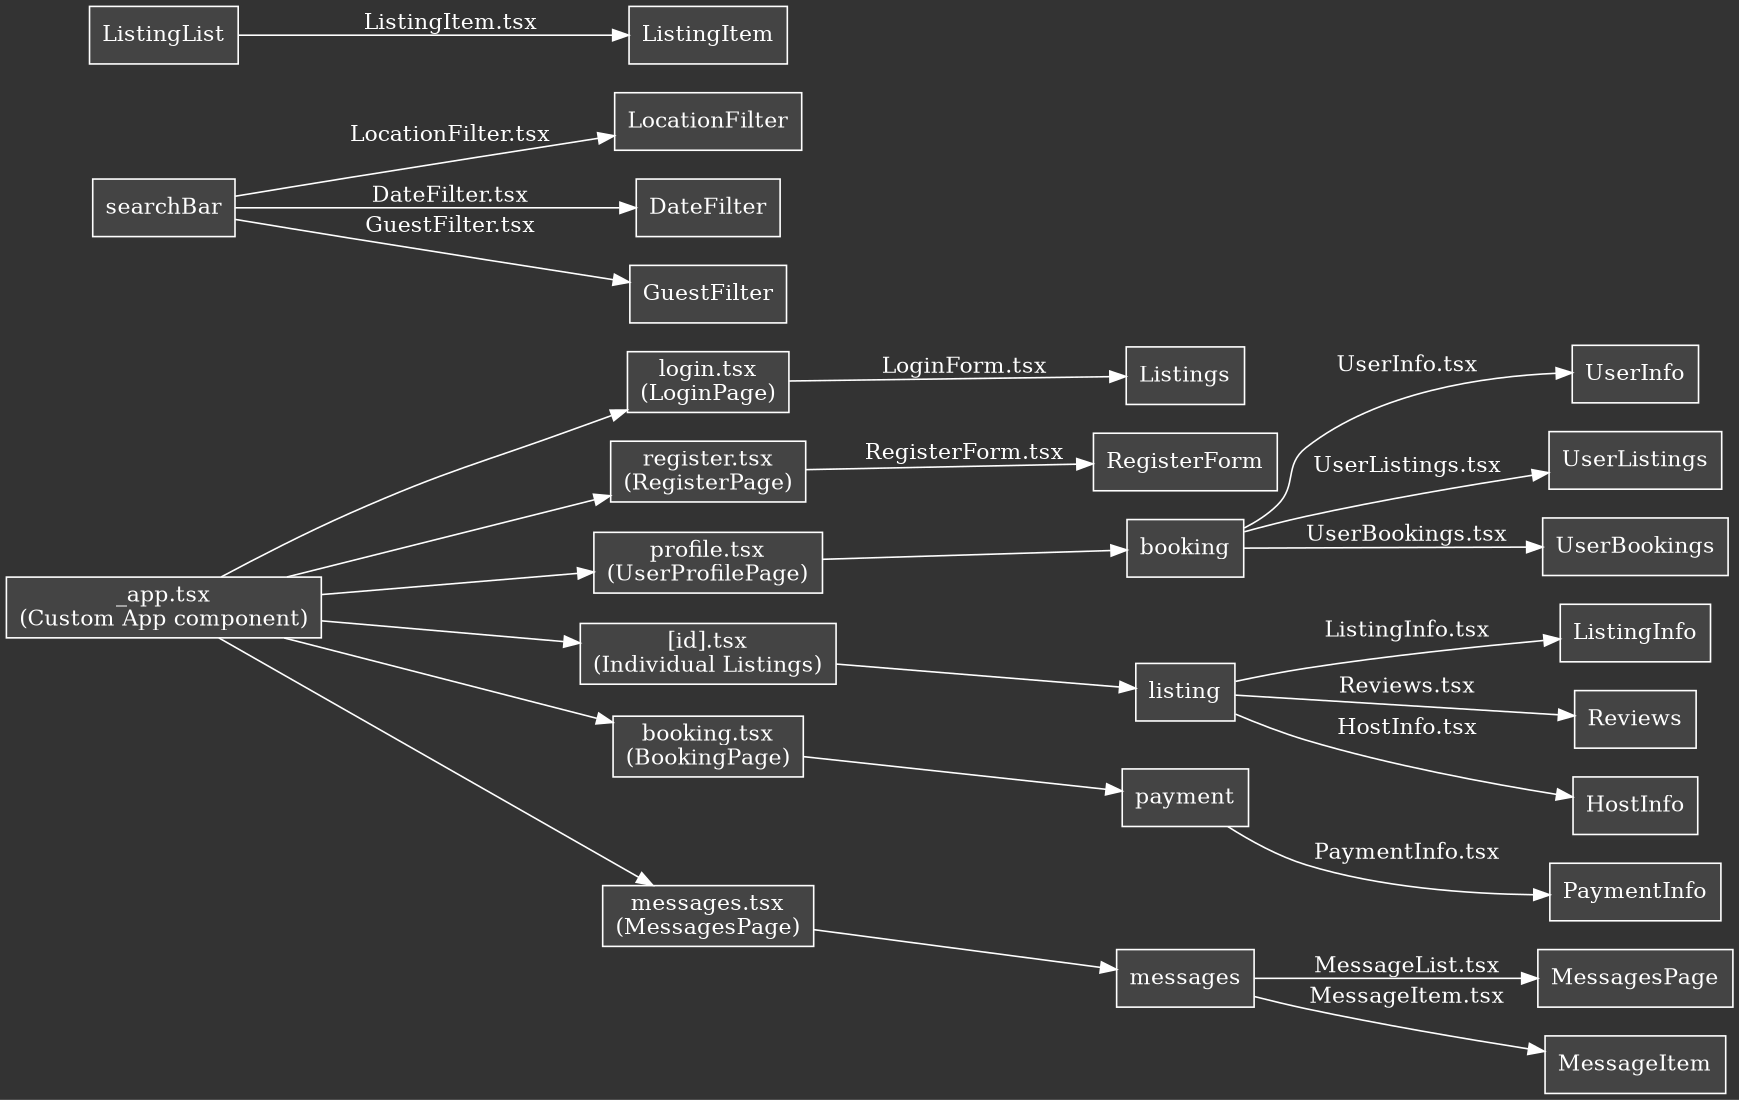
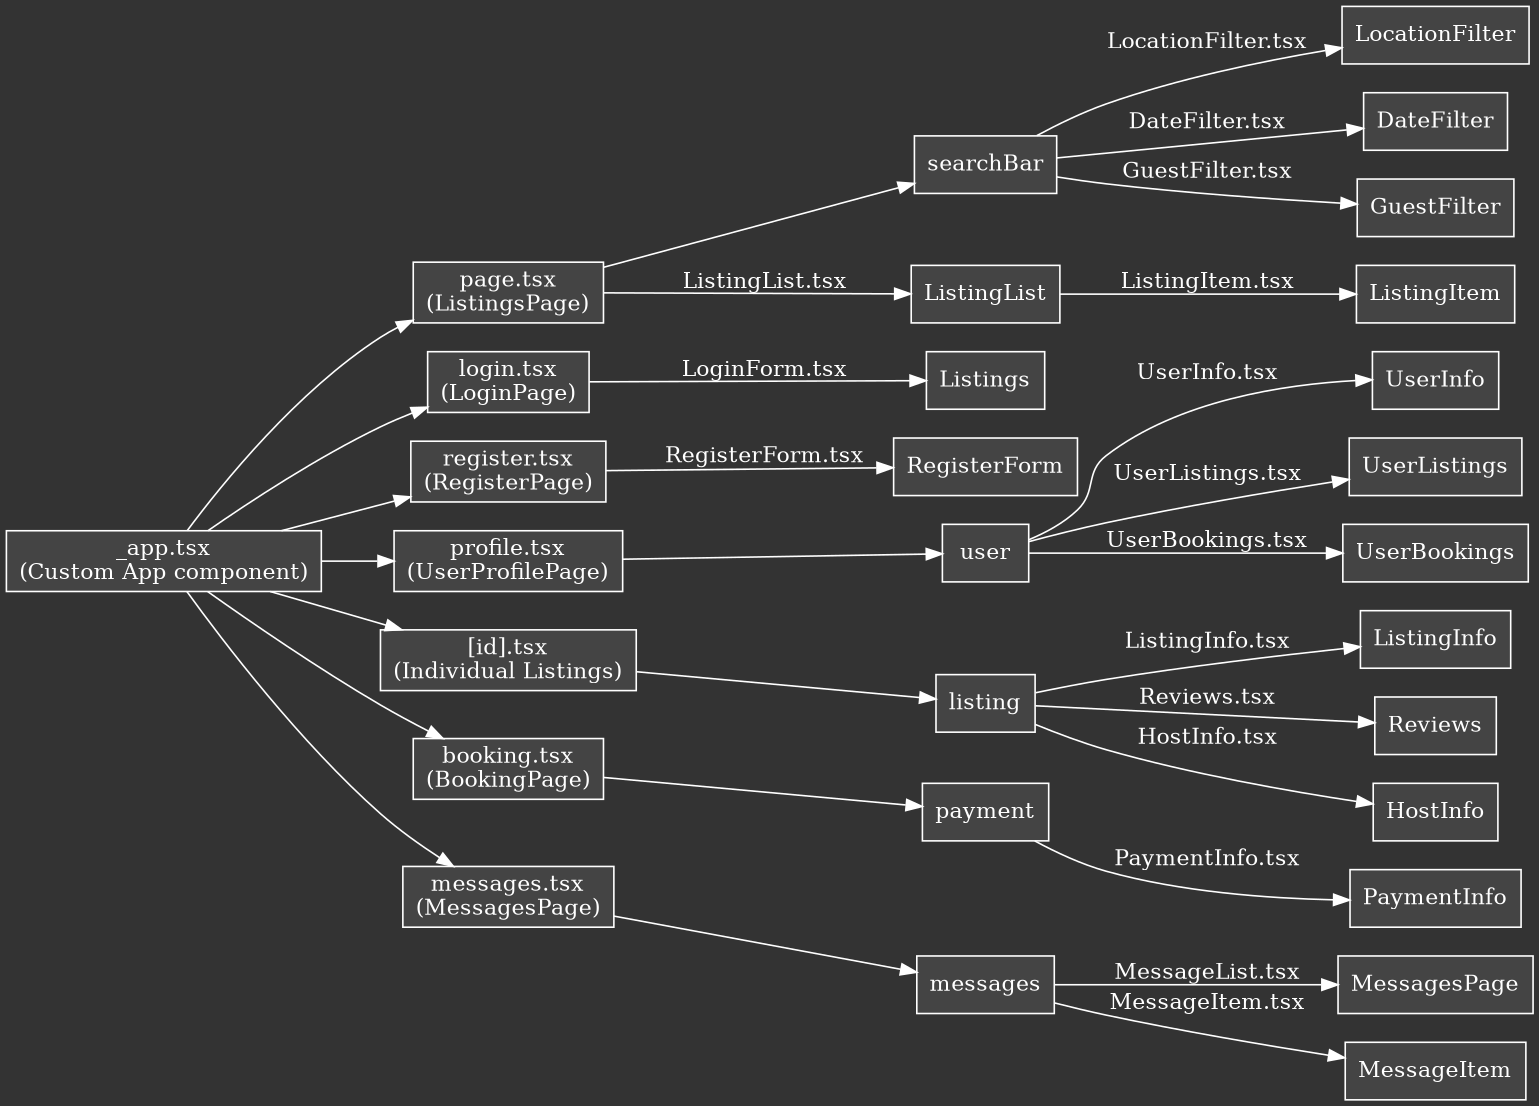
node "page.tsx (ListingsPage)": added
node "booking": label "booking" -> "user"
